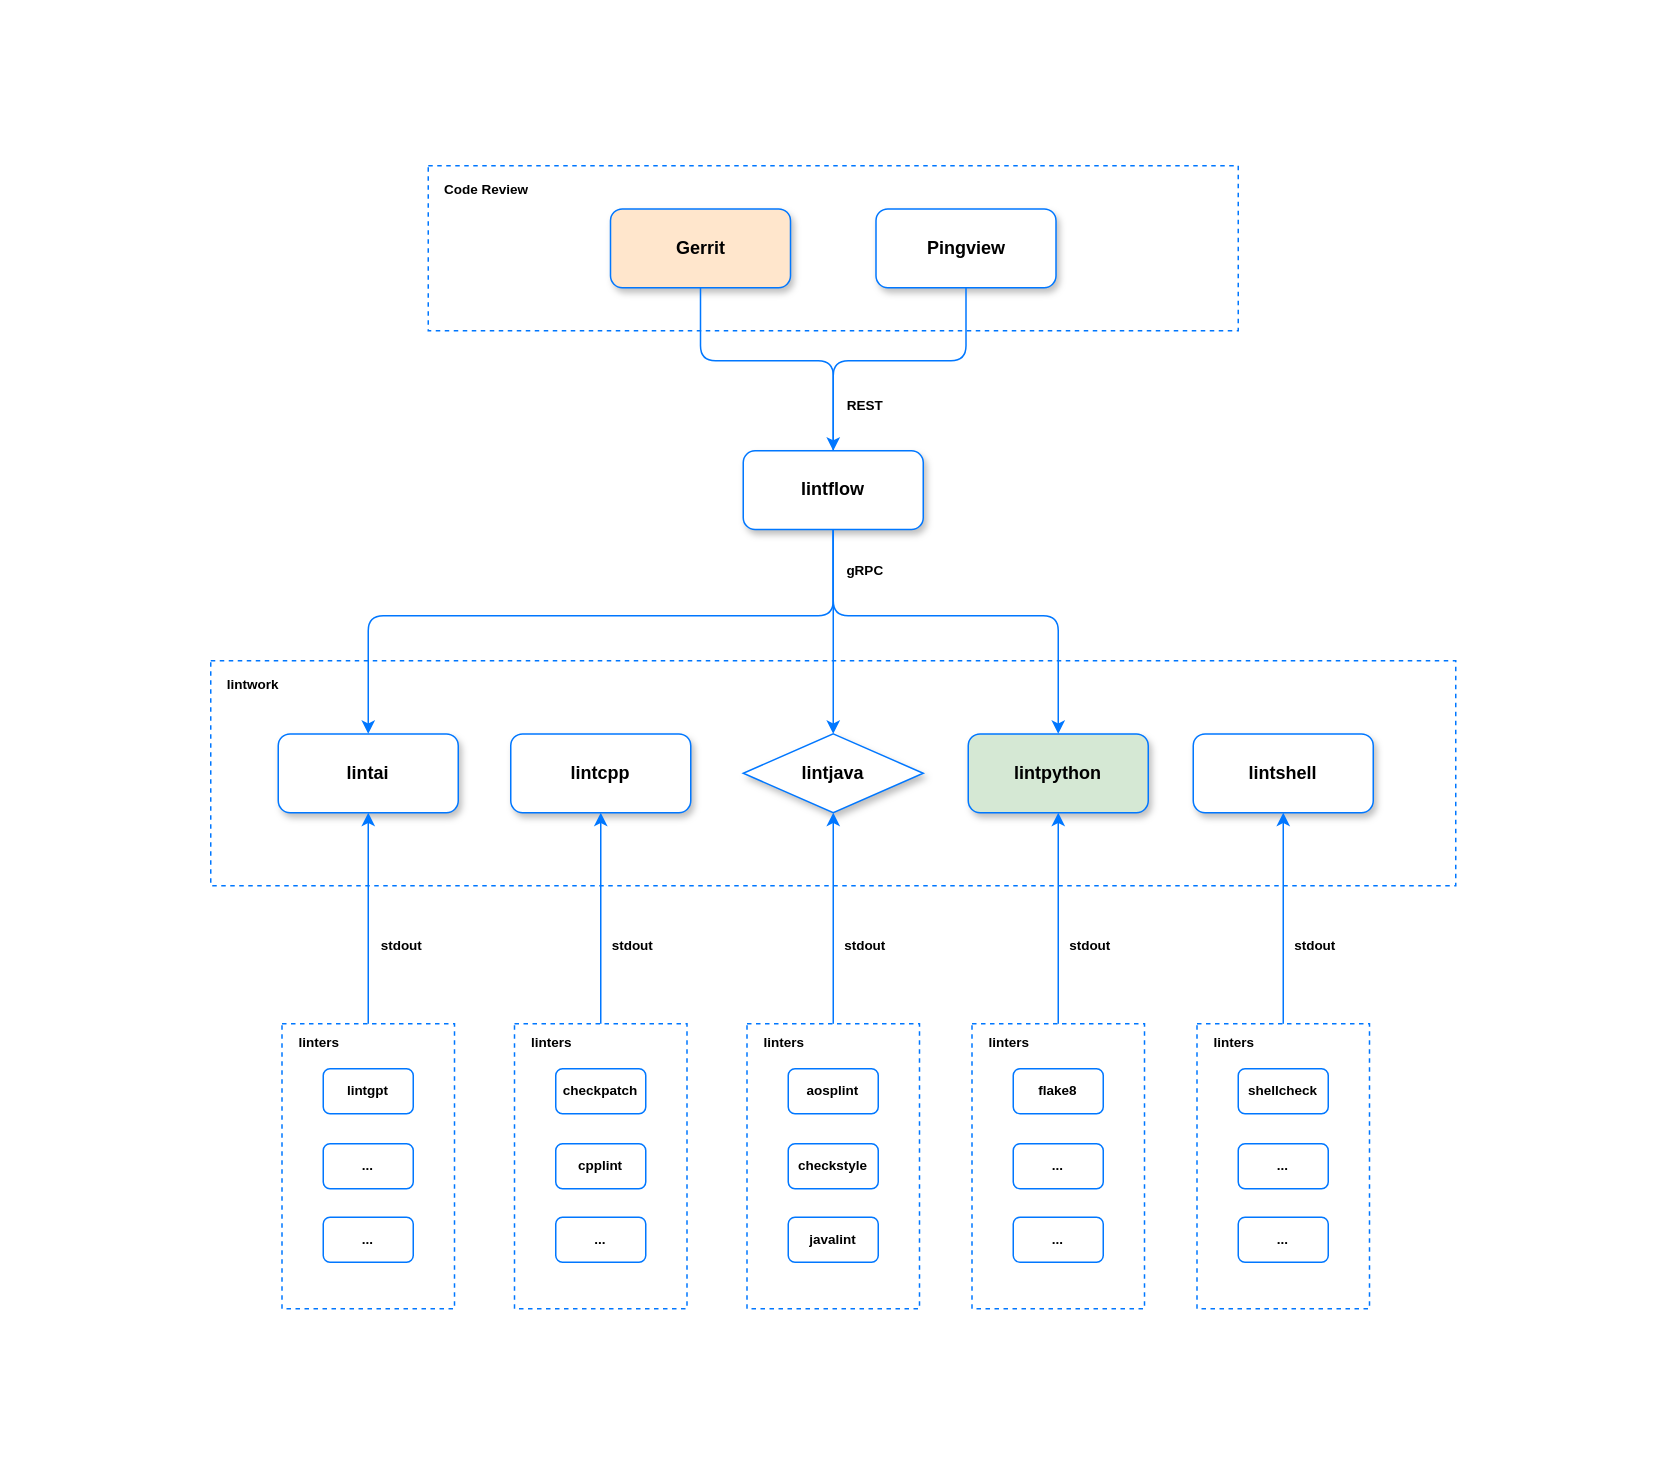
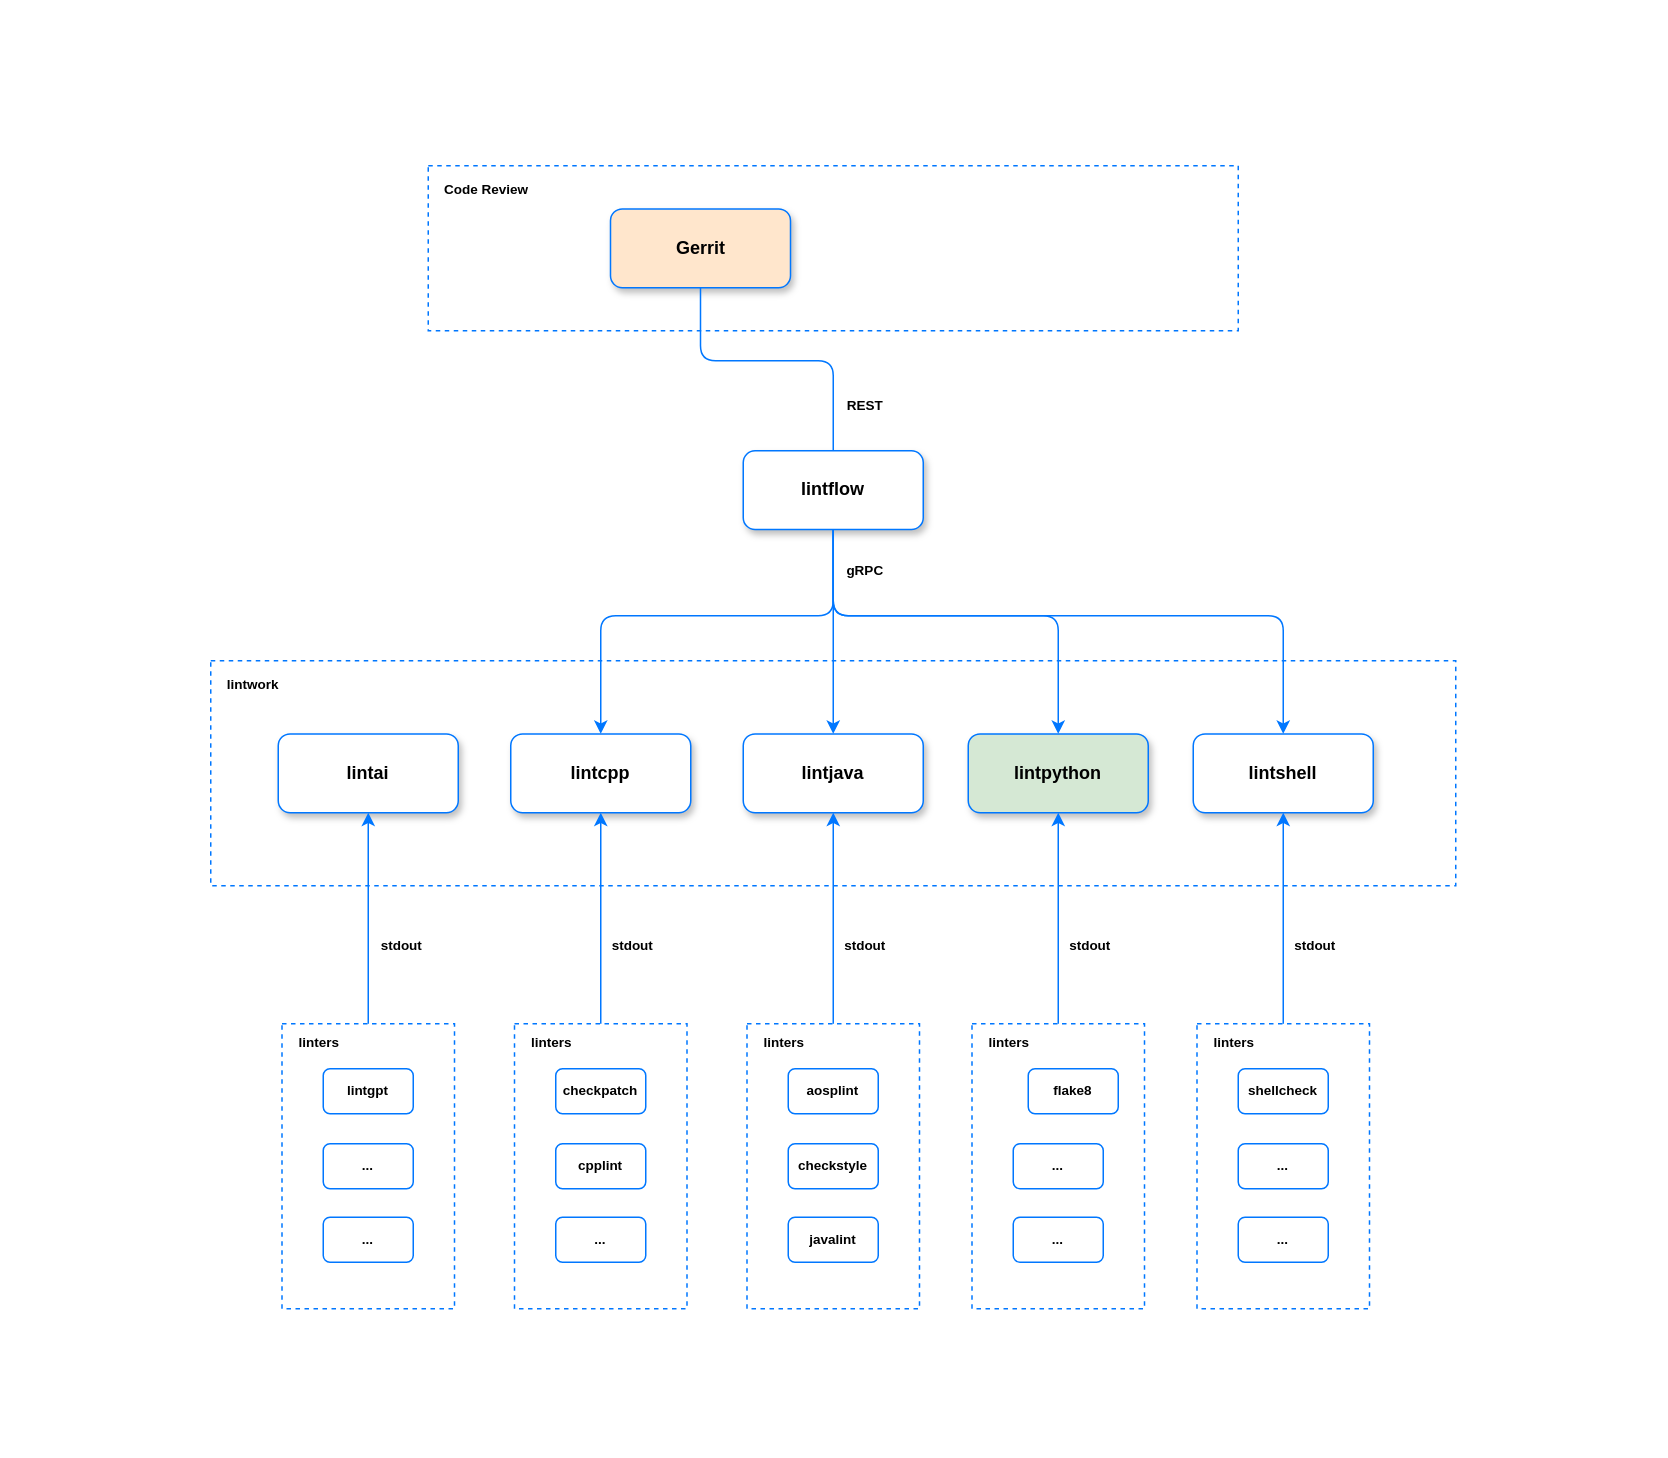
node "Pingview": removed
edge "Pingview" -> "lintflow": removed
edge "lintflow" -> "lintai": removed
edge "lintflow" -> "lintshell": added
edge "lintflow" -> "lintcpp": added
node "lintjava": shape diamond -> rounded rectangle
node "flake8": moved (1058, 1091) -> (1073, 1091)
